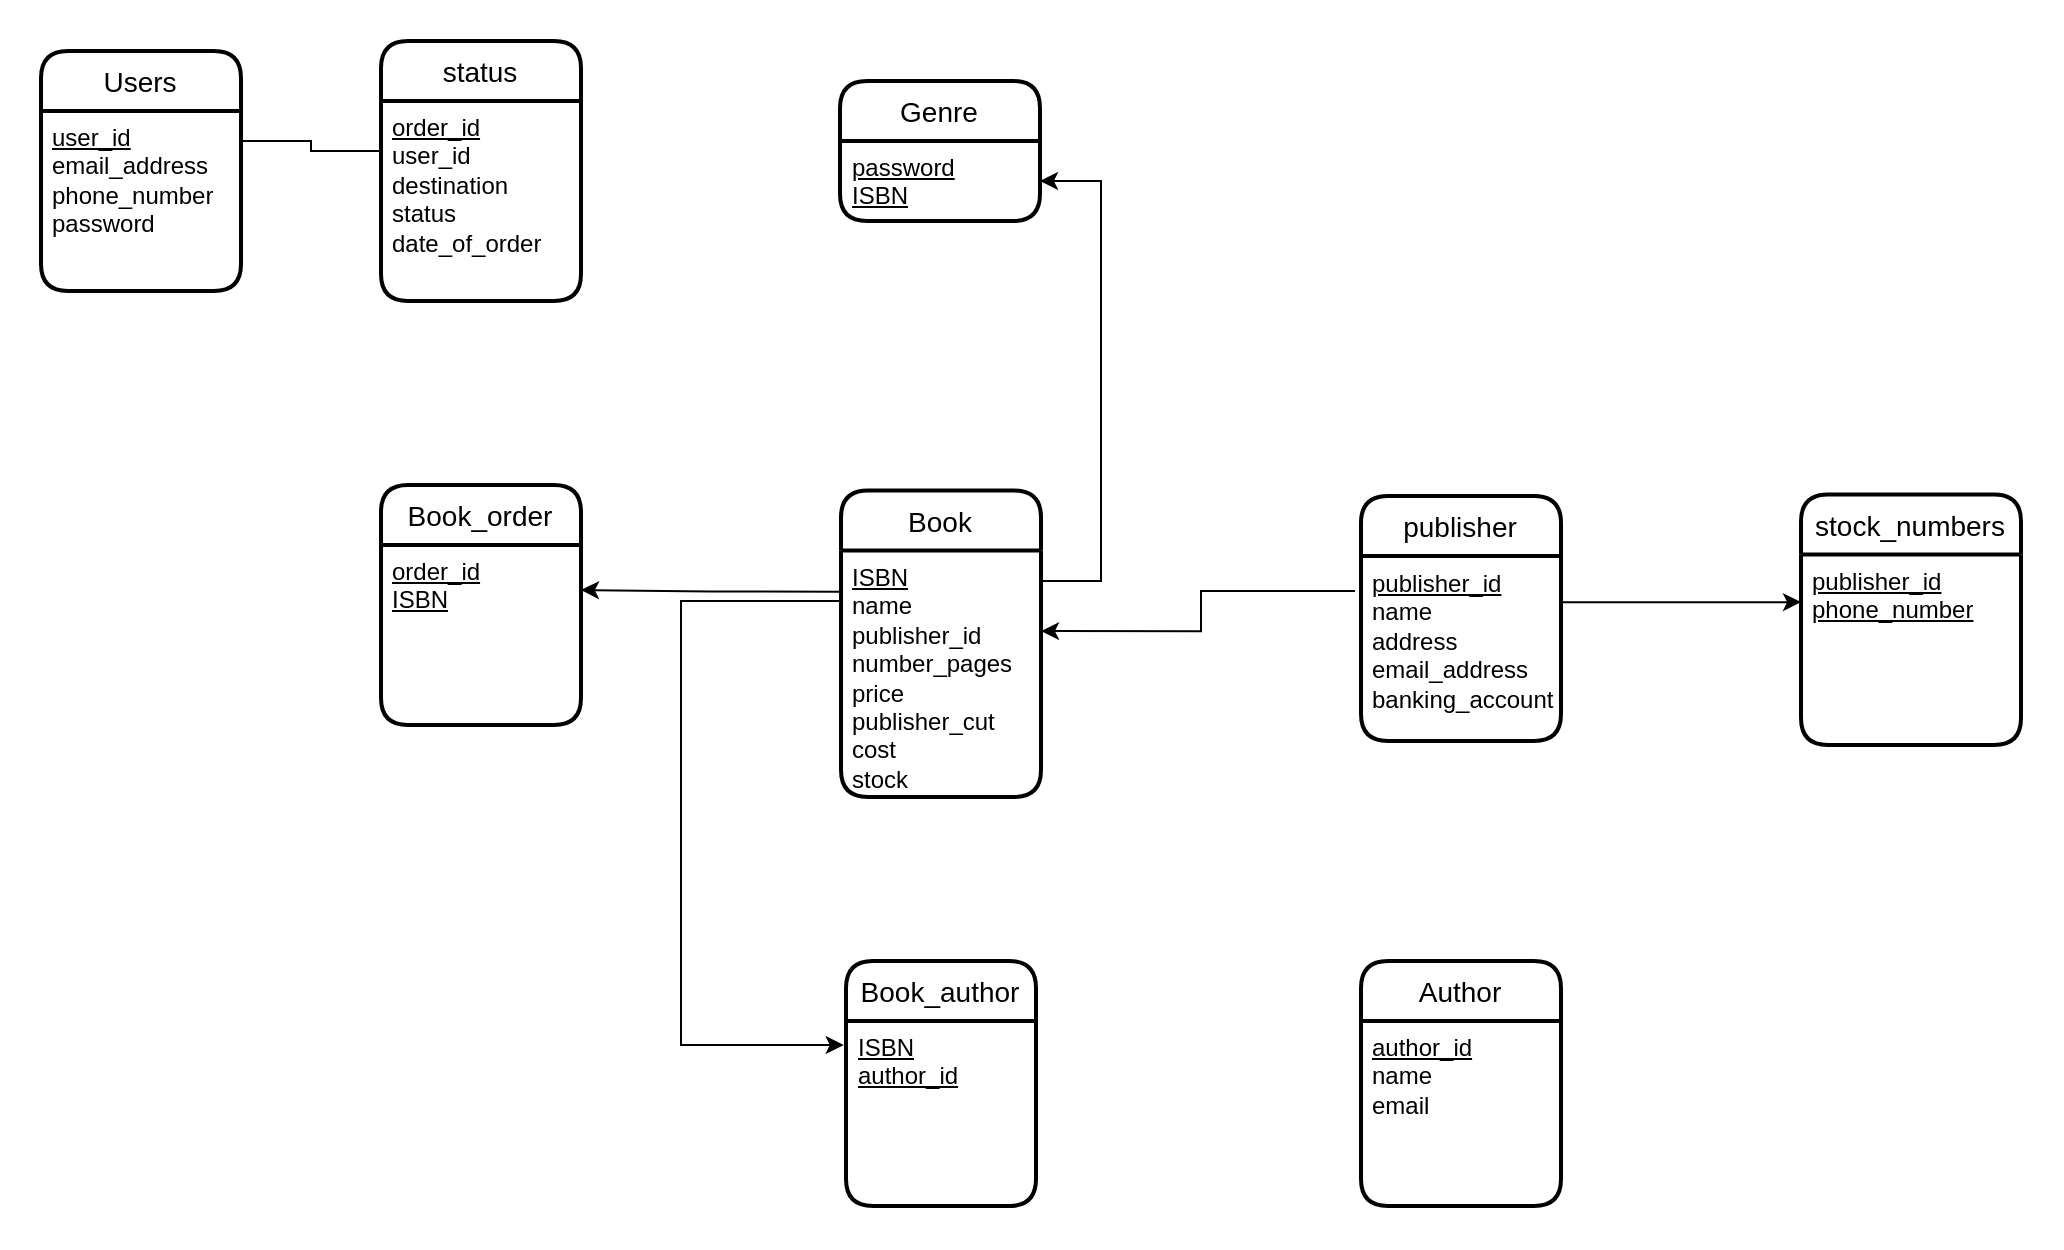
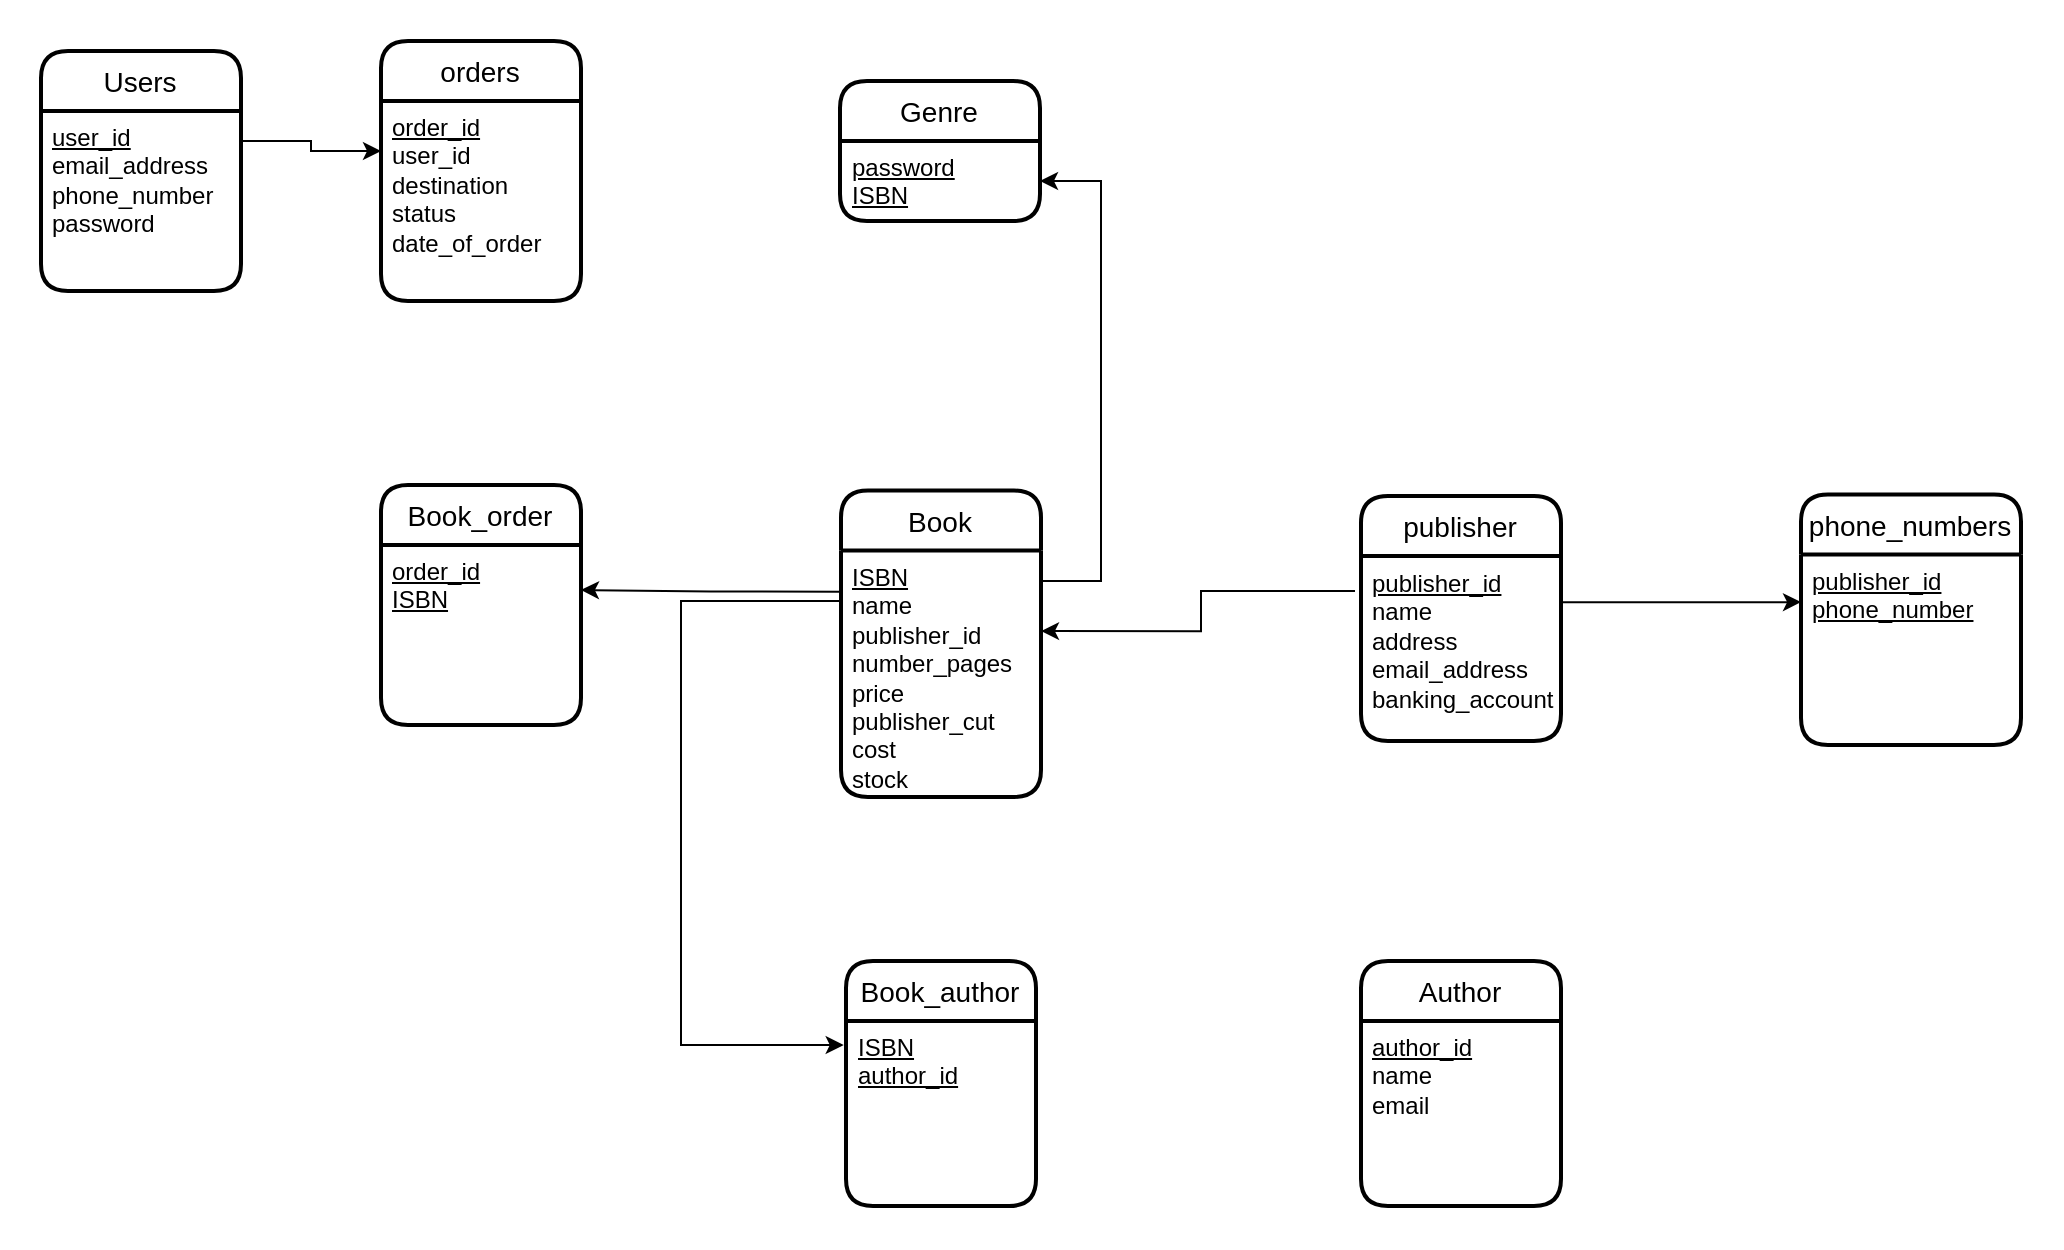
node "status": label "status" -> "orders"
edge "user_id email_address phone_number password" -- "order_id user_id destination status date_of_order": arrowhead none -> classic
node "stock_numbers": label "stock_numbers" -> "phone_numbers"
